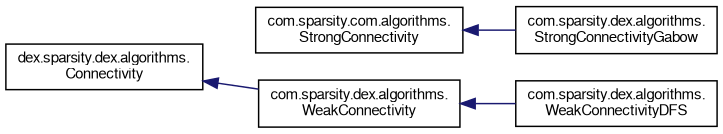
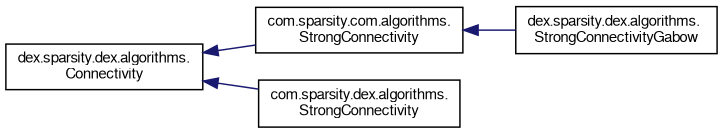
node "com.sparsity.dex.algorithms. StrongConnectivityGabow": label "com.sparsity.dex.algorithms. StrongConnectivityGabow" -> "dex.sparsity.dex.algorithms. StrongConnectivityGabow"
edge "com.sparsity.com.algorithms. StrongConnectivity" -> "dex.sparsity.dex.algorithms. Connectivity": added
node "com.sparsity.dex.algorithms. WeakConnectivity": label "com.sparsity.dex.algorithms. WeakConnectivity" -> "com.sparsity.dex.algorithms. StrongConnectivity"
node "com.sparsity.dex.algorithms. WeakConnectivityDFS": removed
